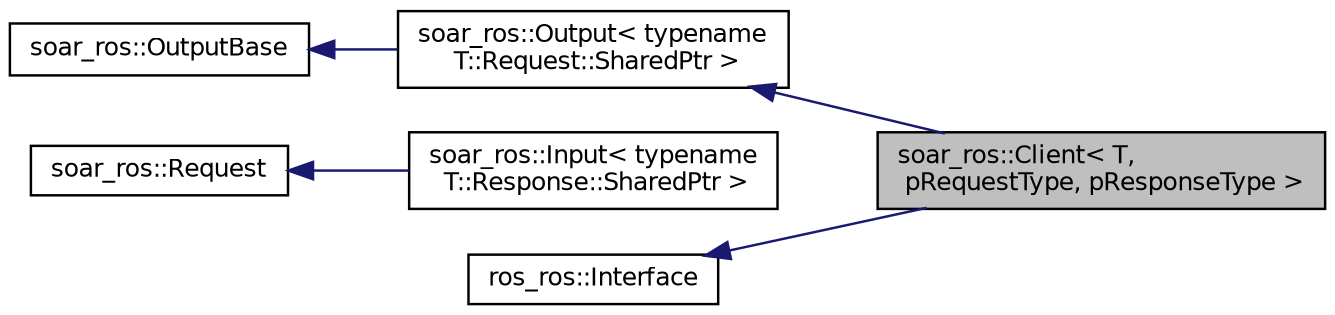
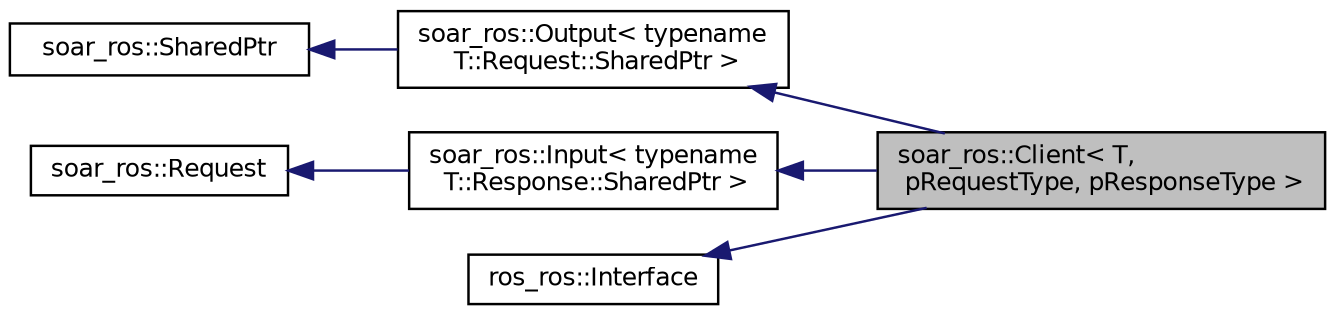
node "soar_ros::OutputBase": label "soar_ros::OutputBase" -> "soar_ros::SharedPtr"
edge "soar_ros::Client< T, pRequestType, pResponseType >" -> "soar_ros::Input< typename T::Response::SharedPtr >": added
